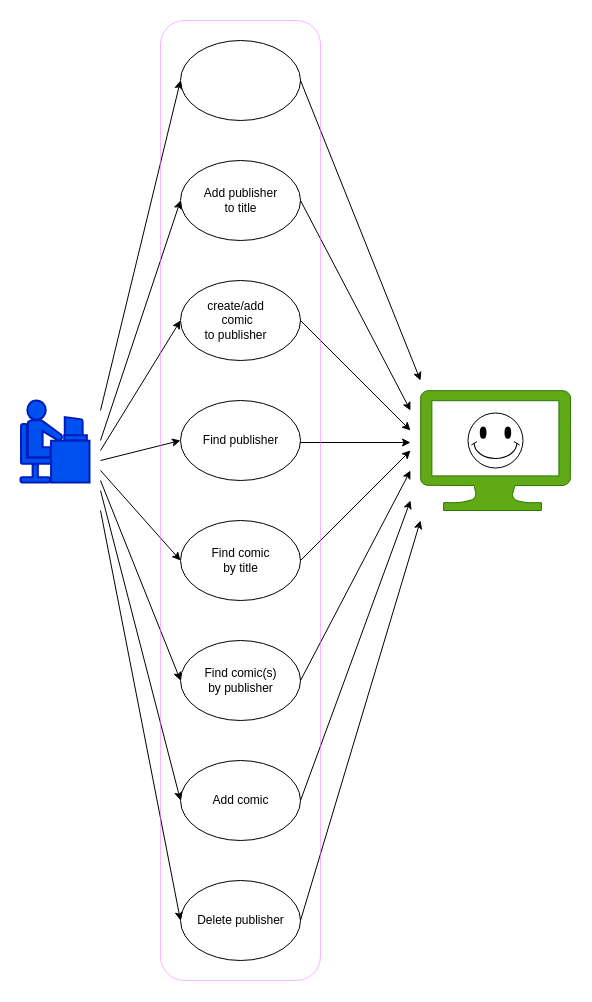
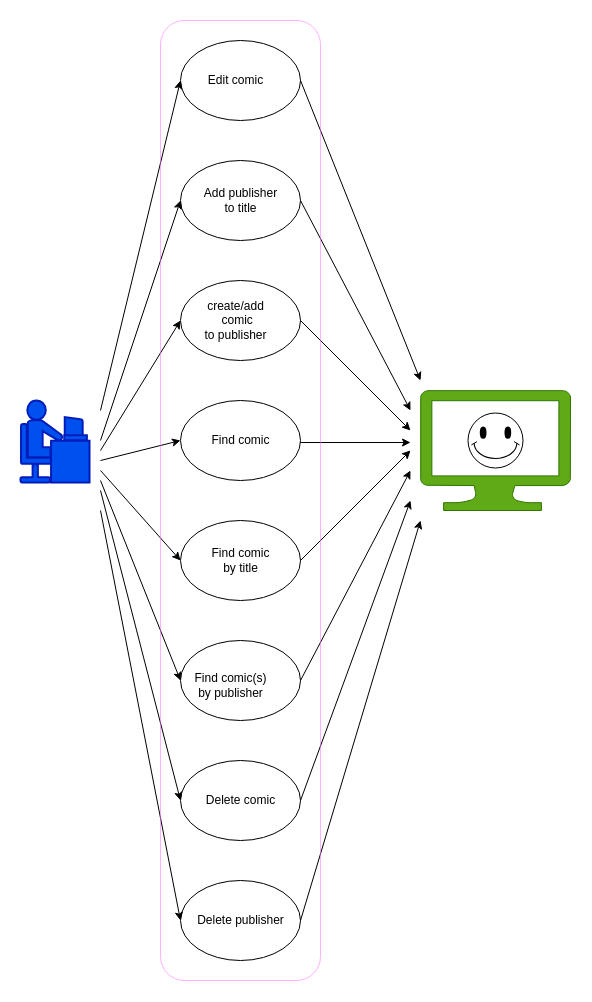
node "Edit comic": added
node "Find publisher": label "Find publisher" -> "Find comic"
node "Find comic(s) by publisher": moved (241, 681) -> (231, 686)
node "Add comic": label "Add comic" -> "Delete comic"
